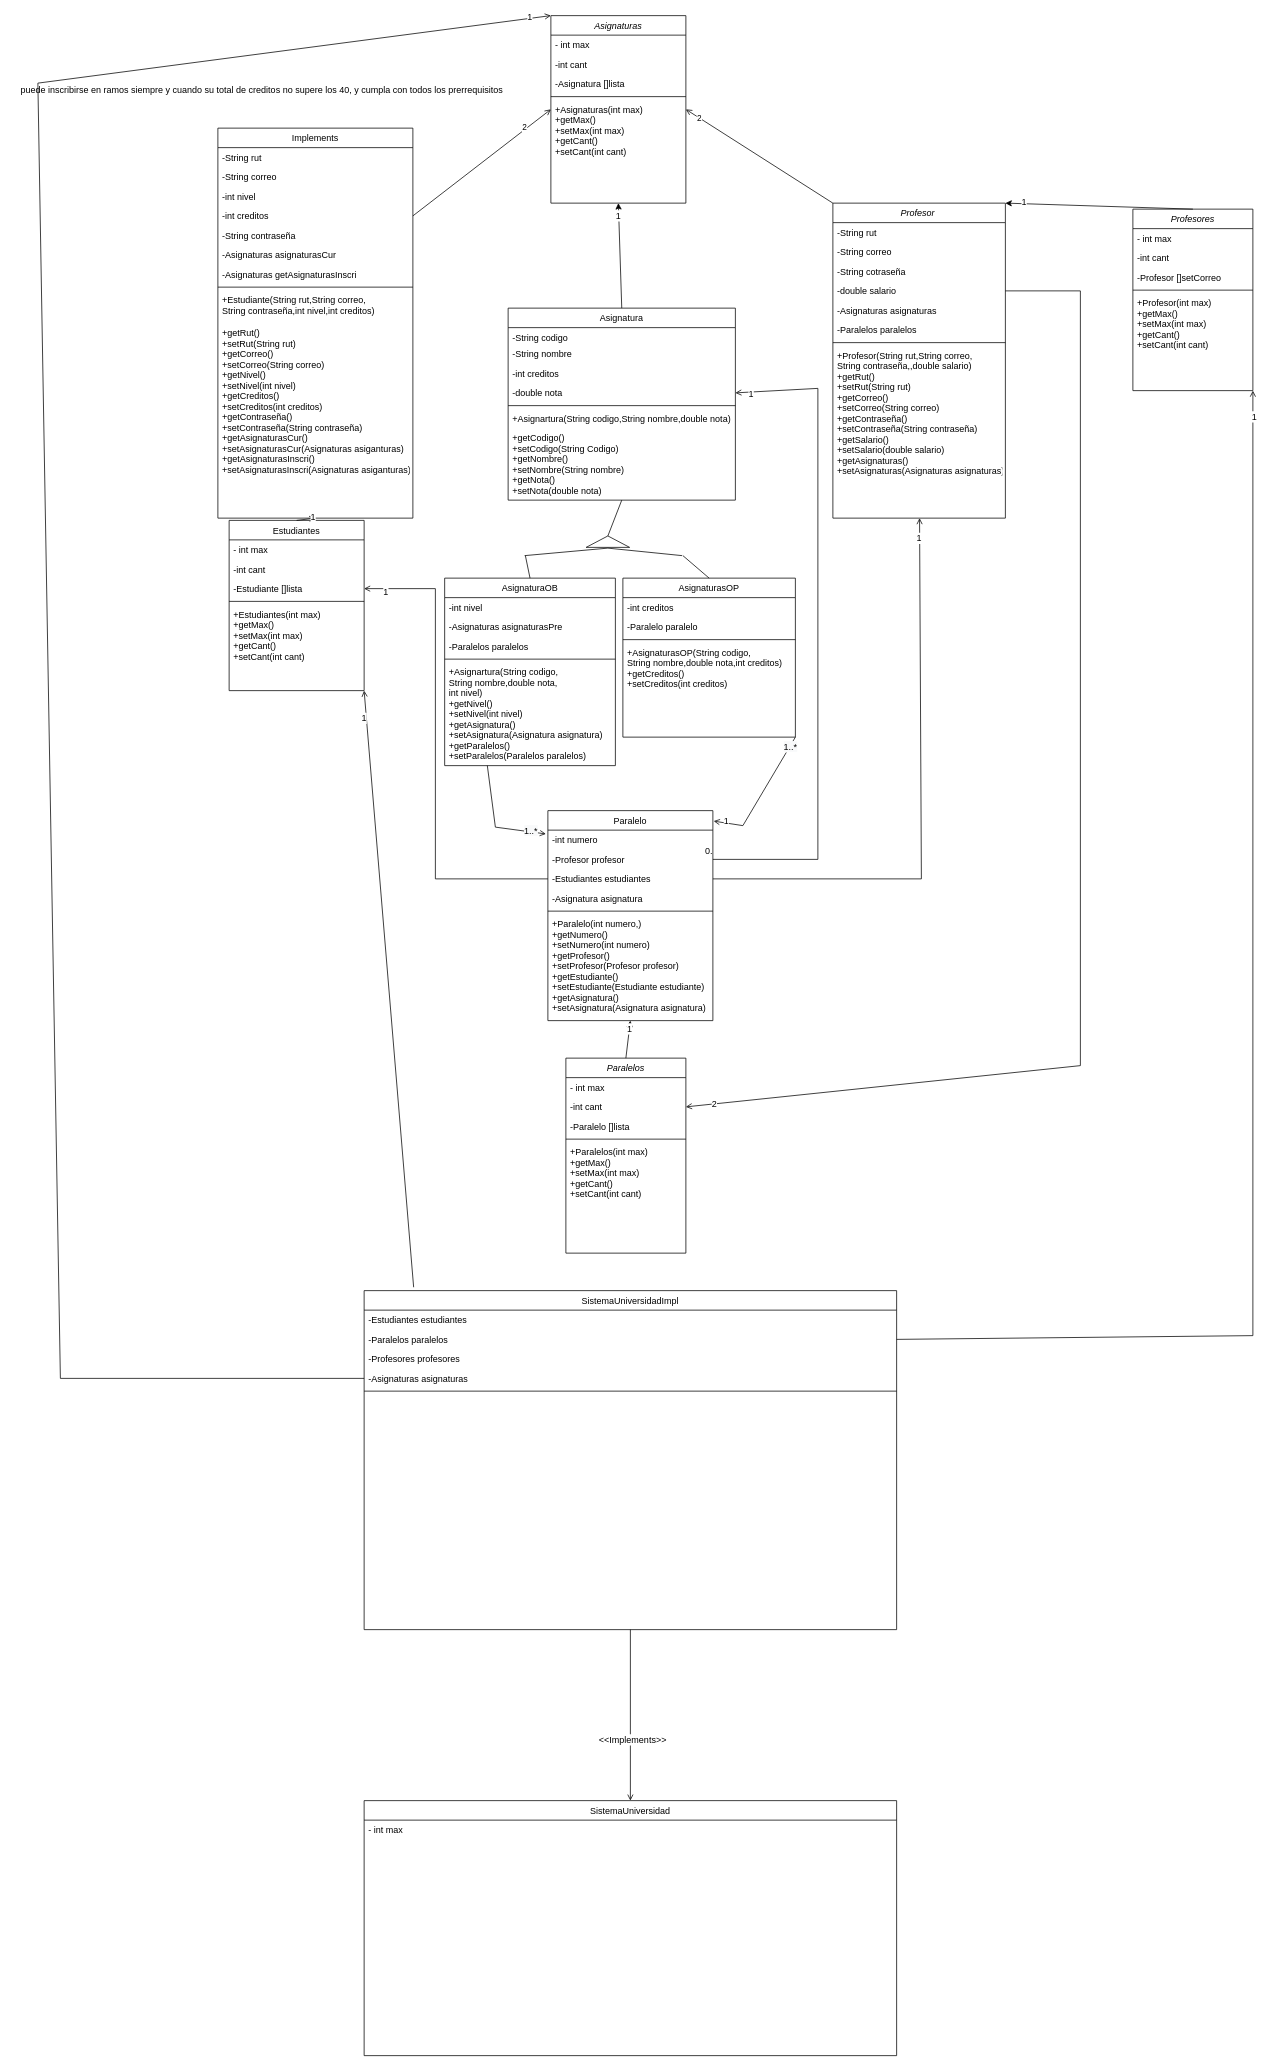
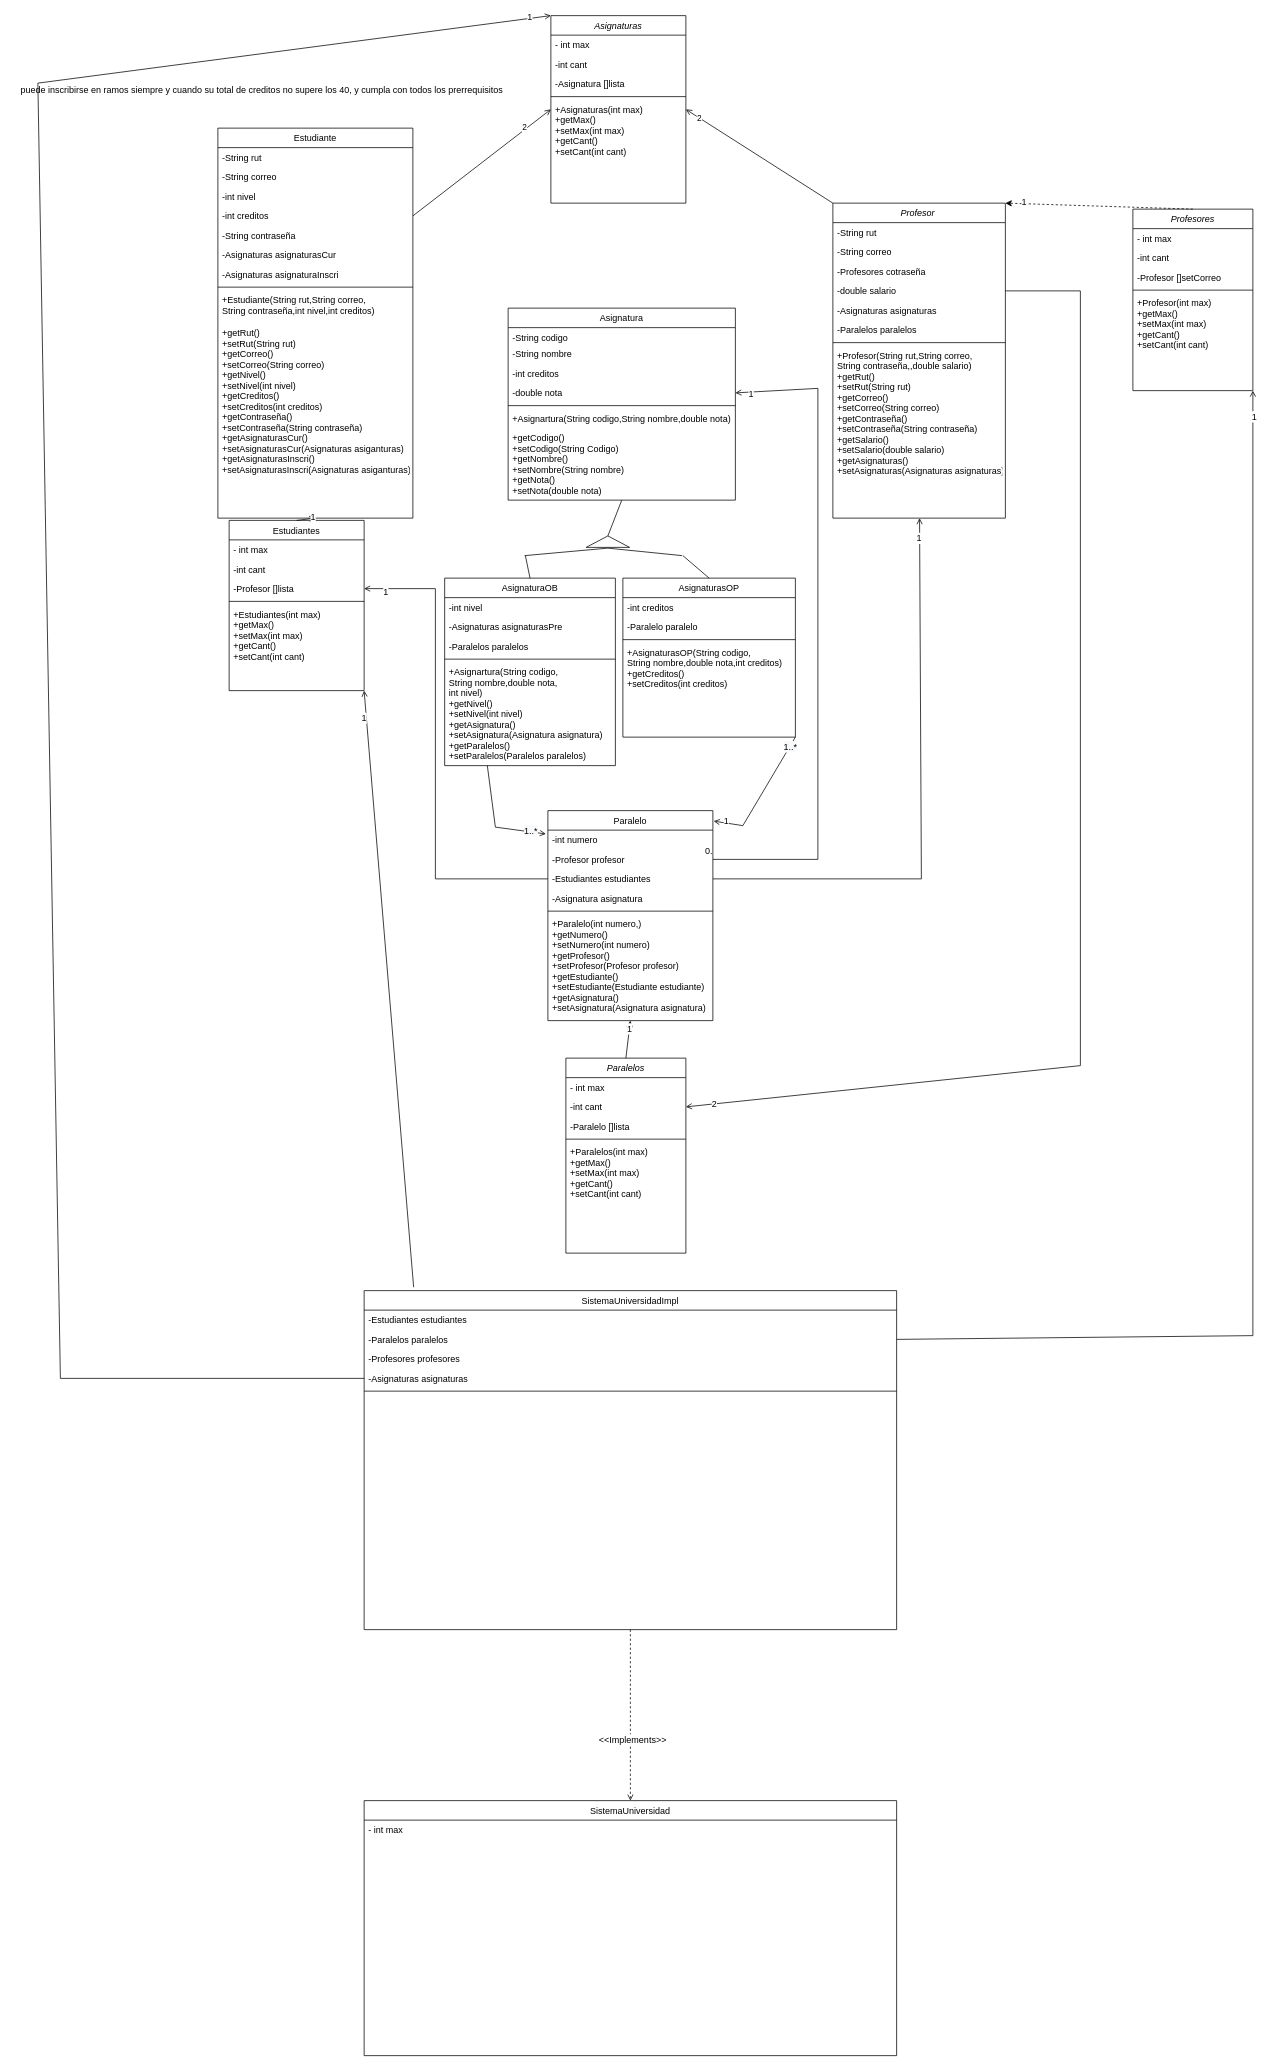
node "Implements": label "Implements" -> "Estudiante"
edge "Profesores" -> "Profesor": style solid -> dashed
edge "Asignatura" -> "Asignaturas": removed, label "1"
node "-String cotraseña": label "-String cotraseña" -> "-Profesores cotraseña"
node "-Asignaturas getAsignaturasInscri": label "-Asignaturas getAsignaturasInscri" -> "-Asignaturas asignaturaInscri"
node "-Estudiante []lista": label "-Estudiante []lista" -> "-Profesor []lista"
edge "SistemaUniversidadImpl" -> "SistemaUniversidad": style solid -> dashed
